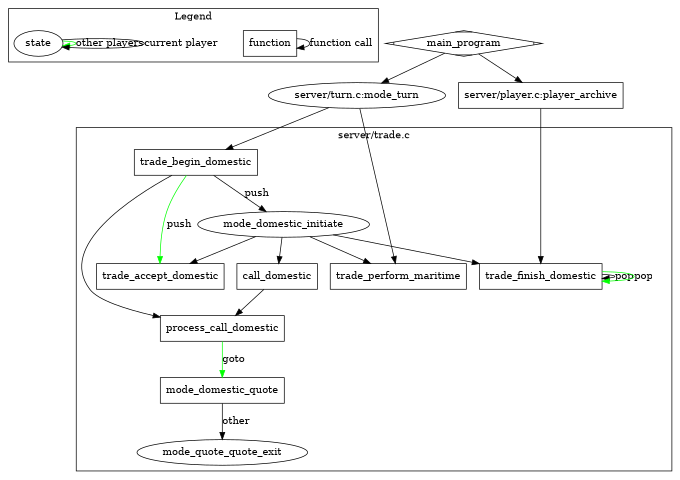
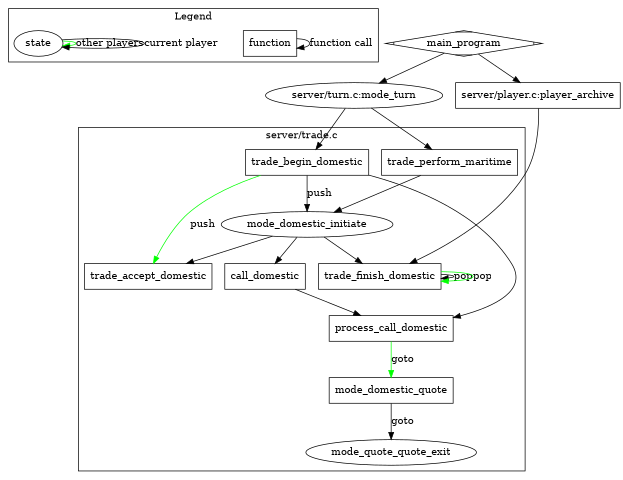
edge "mode_domestic_initiate" -> "trade_perform_maritime": reversed
edge "mode_domestic_quote" -> "mode_quote_quote_exit": label "other" -> "goto"
